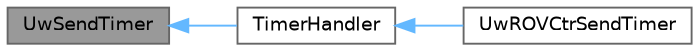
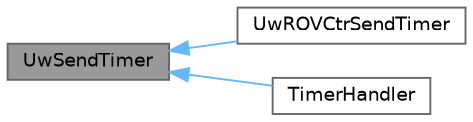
edge "UwROVCtrSendTimer" -> "TimerHandler": now "UwROVCtrSendTimer" -> "UwSendTimer"
